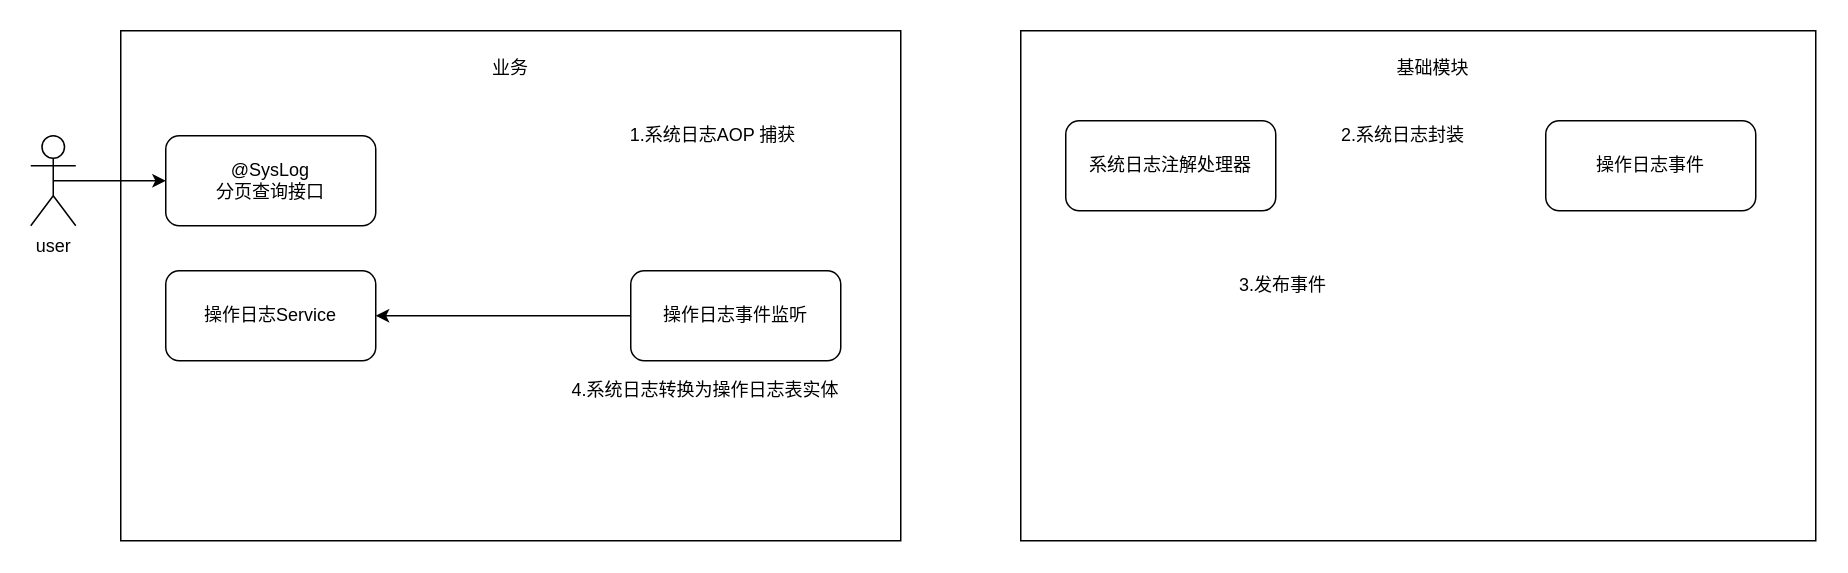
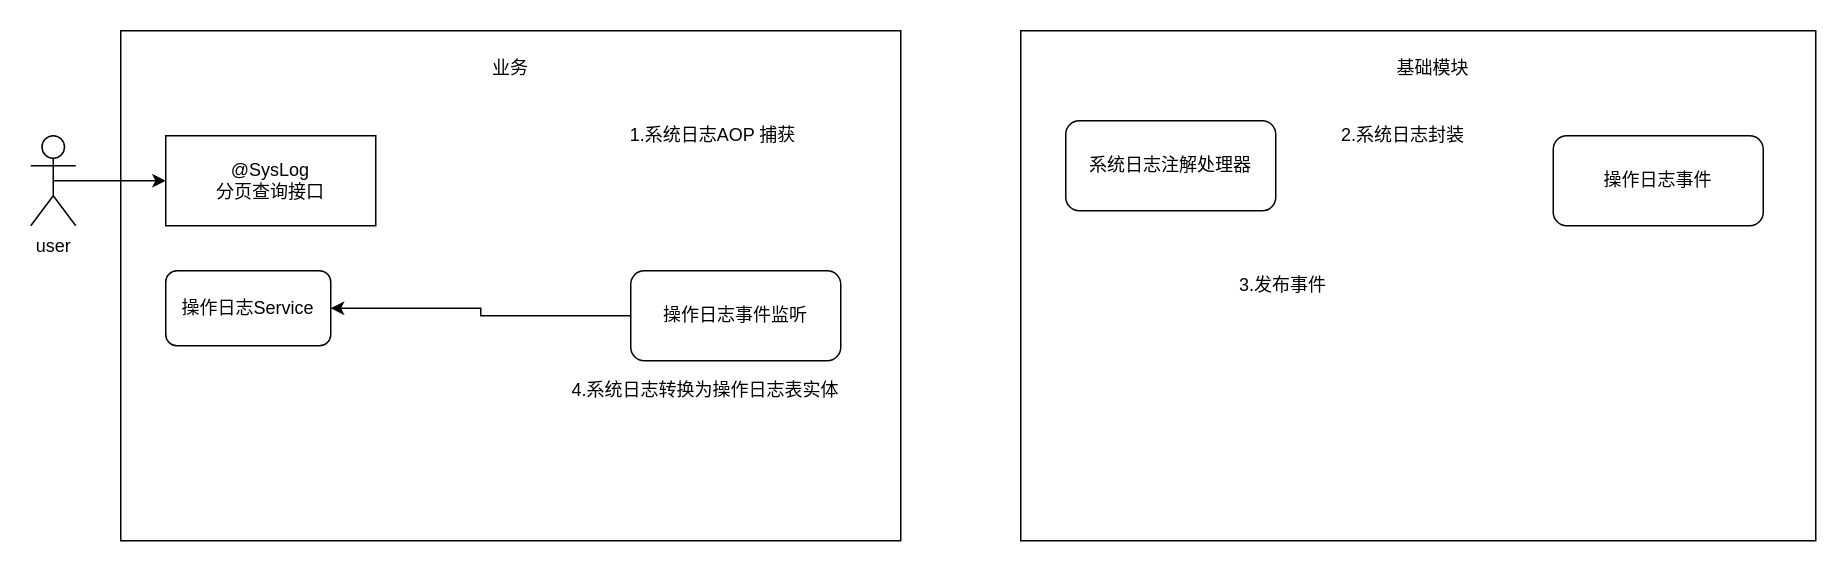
node "操作日志事件": moved (1651, 166) -> (1658, 181)
node "@SysLog 分页查询接口": shape rounded rectangle -> rectangle
node "操作日志Service": size 210x90 -> 165x75
